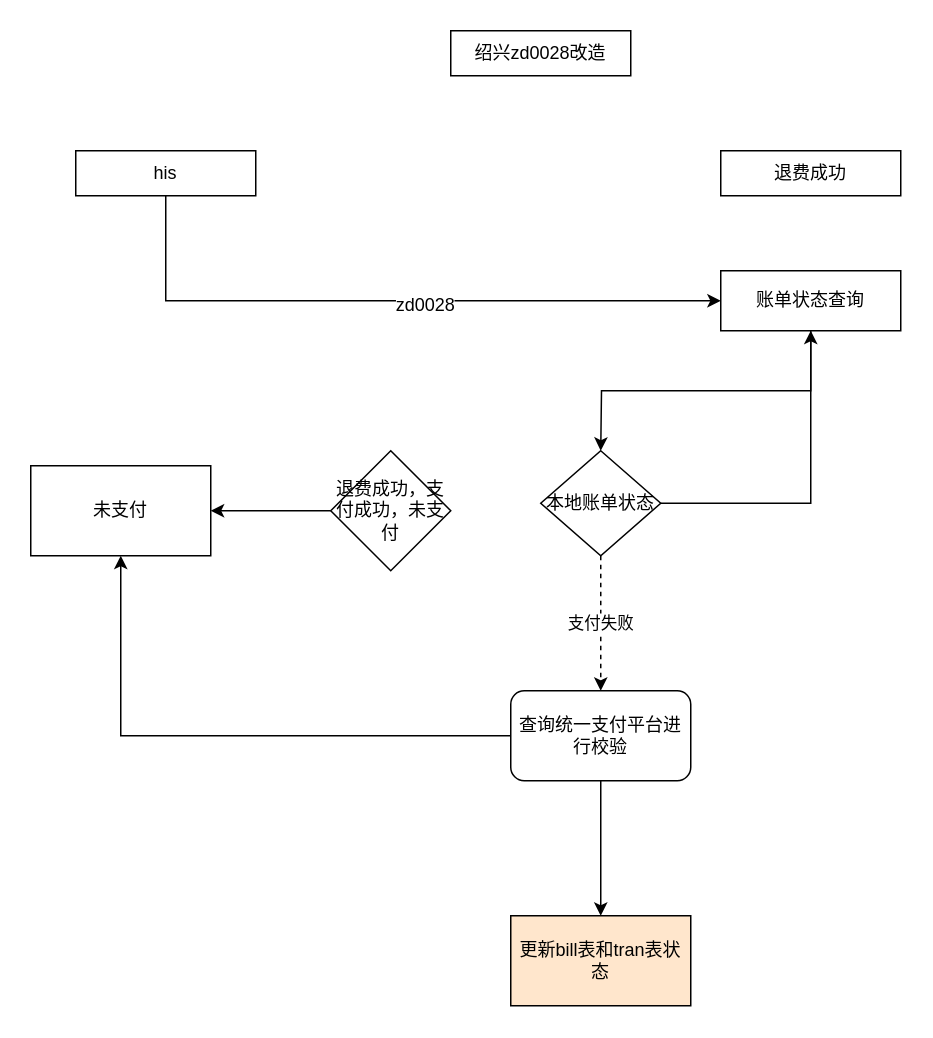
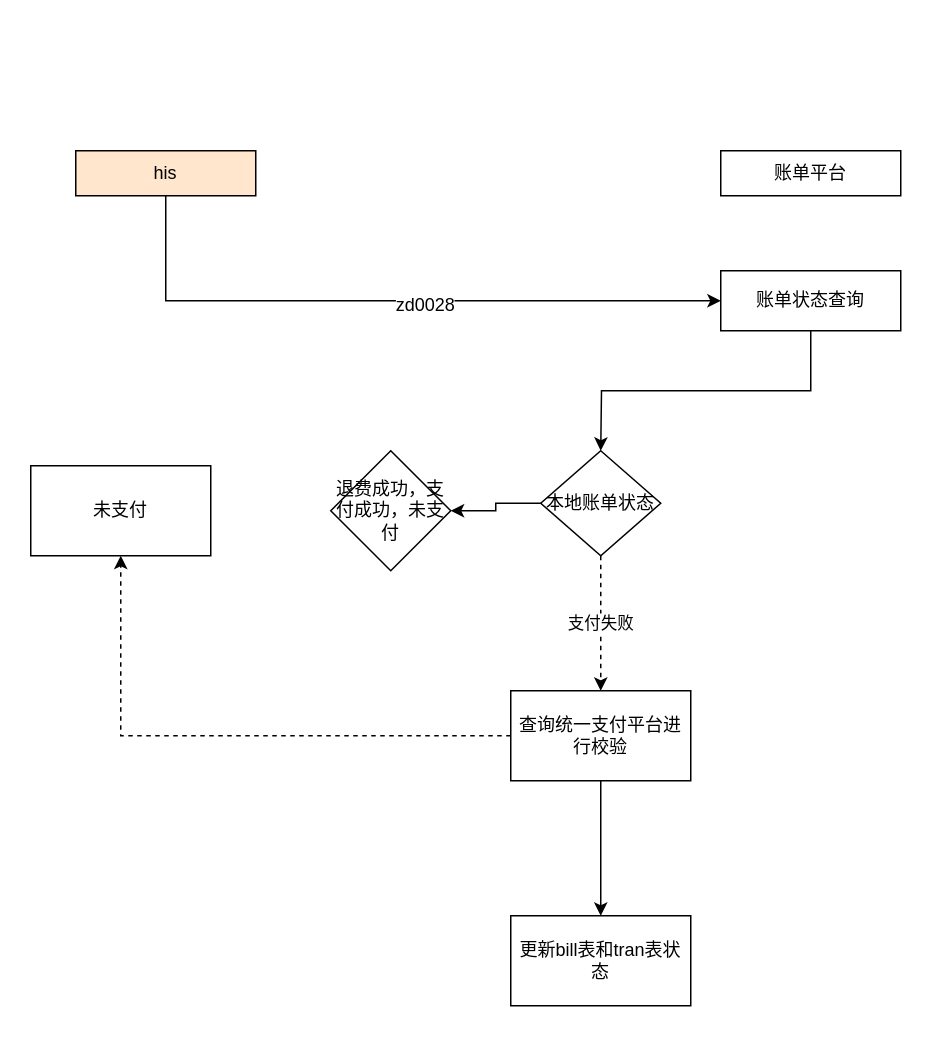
node "绍兴zd0028改造": removed
node "his": fillcolor #ffffff -> #ffe6cc
node "退费成功": label "退费成功" -> "账单平台"
edge "本地账单状态" -> "账单状态查询": now "本地账单状态" -> "退费成功，支付成功，未支付"
edge "退费成功，支付成功，未支付" -> "未支付": removed
edge "查询统一支付平台进行校验" -> "未支付": style solid -> dashed
node "查询统一支付平台进行校验": shape rounded rectangle -> rectangle
node "更新bill表和tran表状态": fillcolor #ffe6cc -> #ffffff
